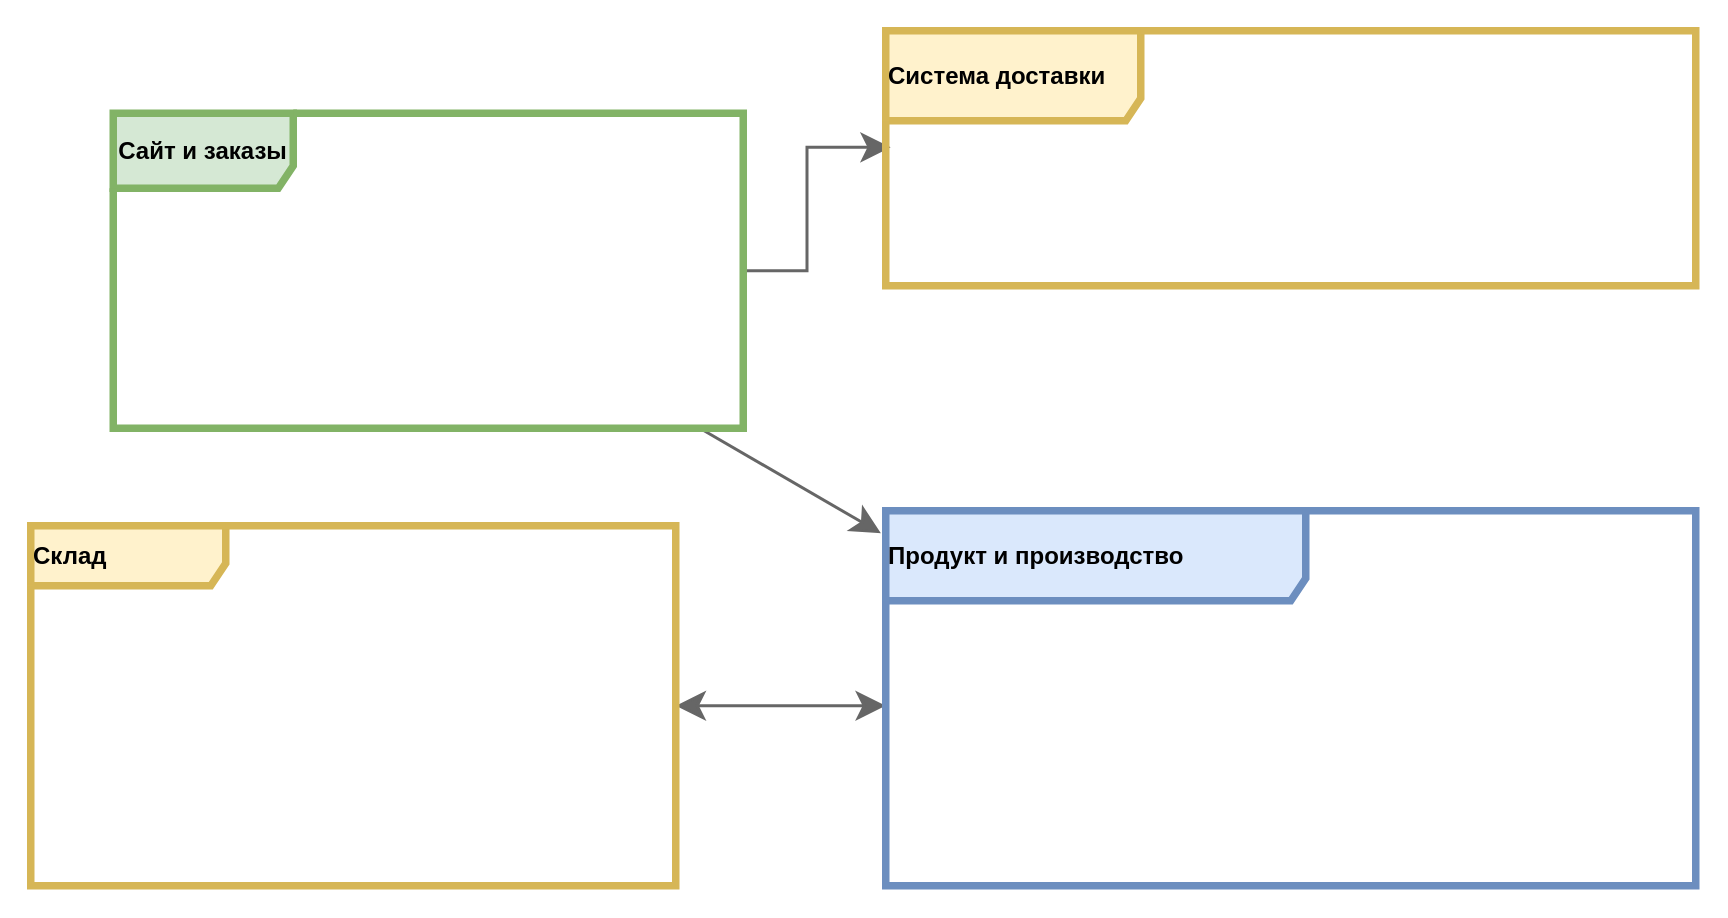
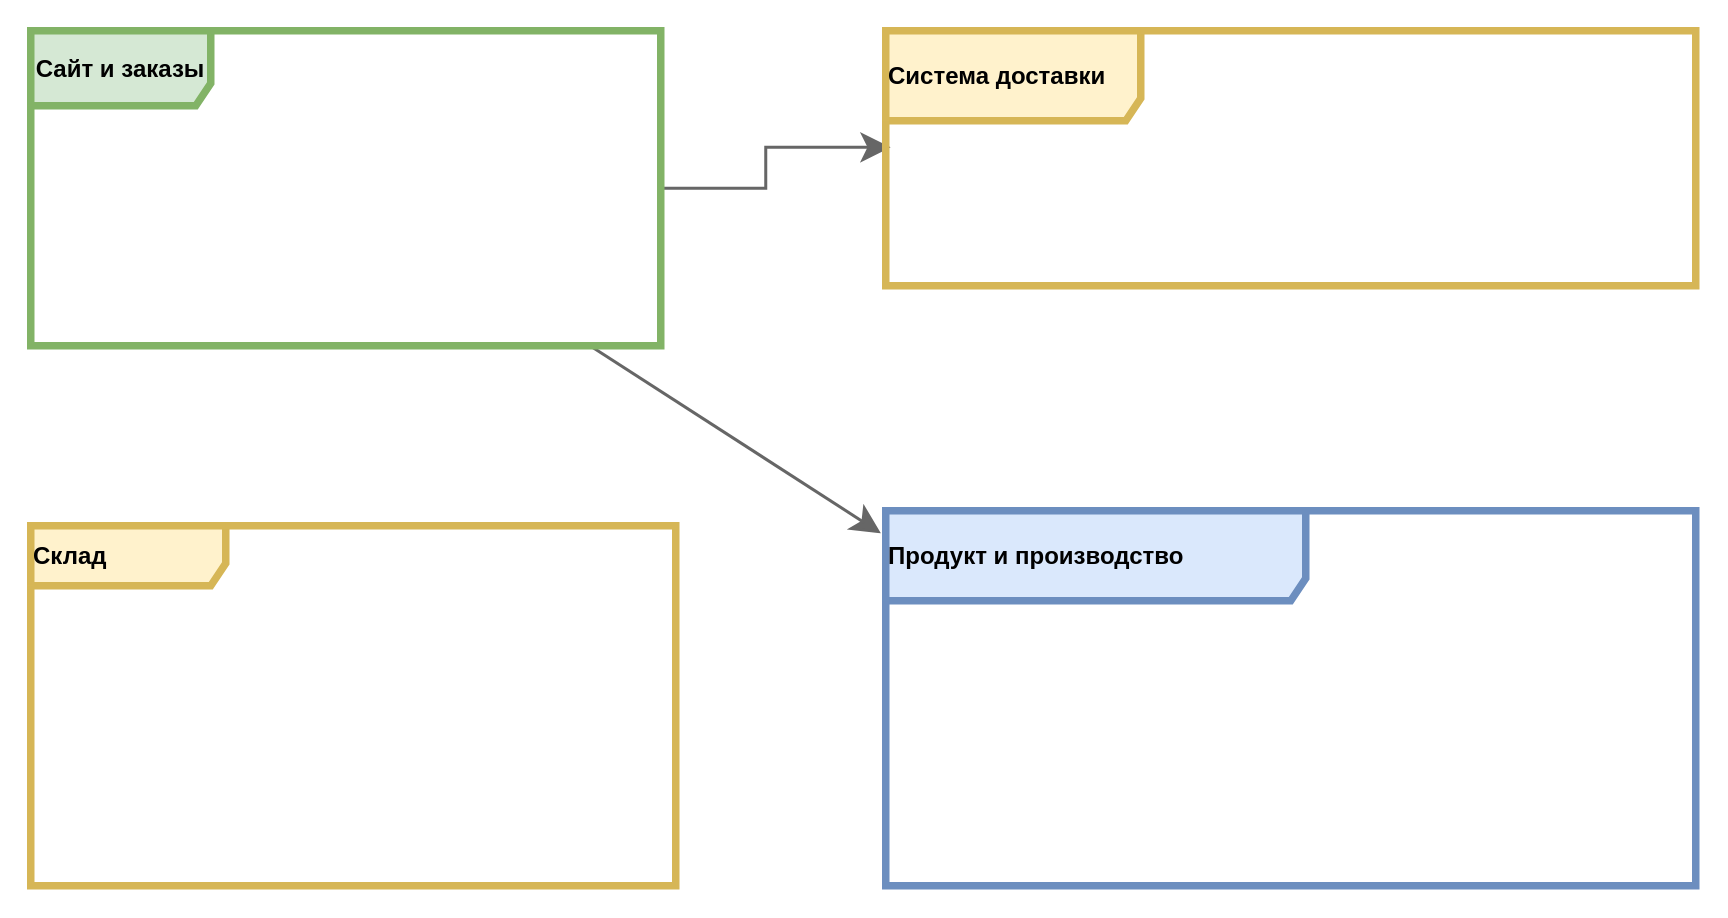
node "Сайт и заказы": moved (428, 271) -> (346, 188)
edge "Продукт и производство" -- "Склад": removed
